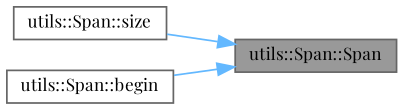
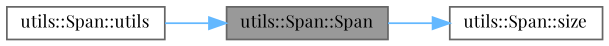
edge "utils::Span::size" -> "utils::Span::Span": reversed
node "utils::Span::begin": label "utils::Span::begin" -> "utils::Span::utils"
